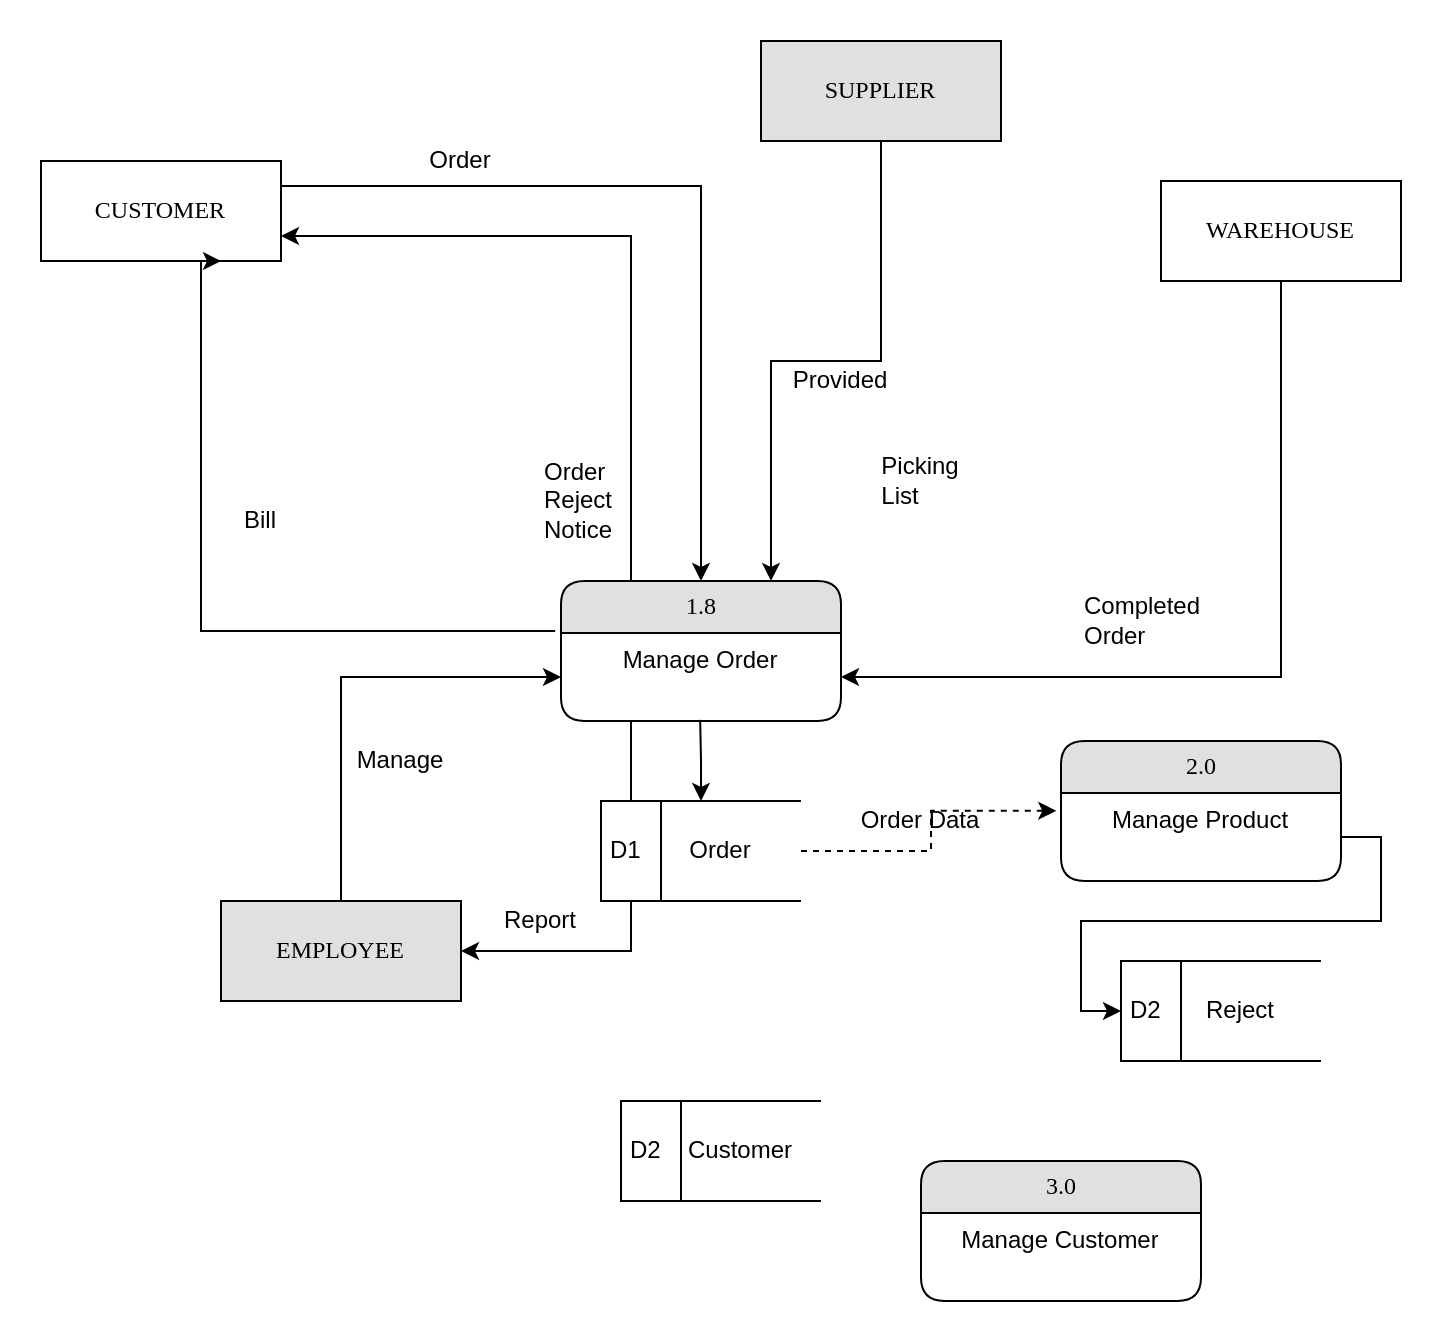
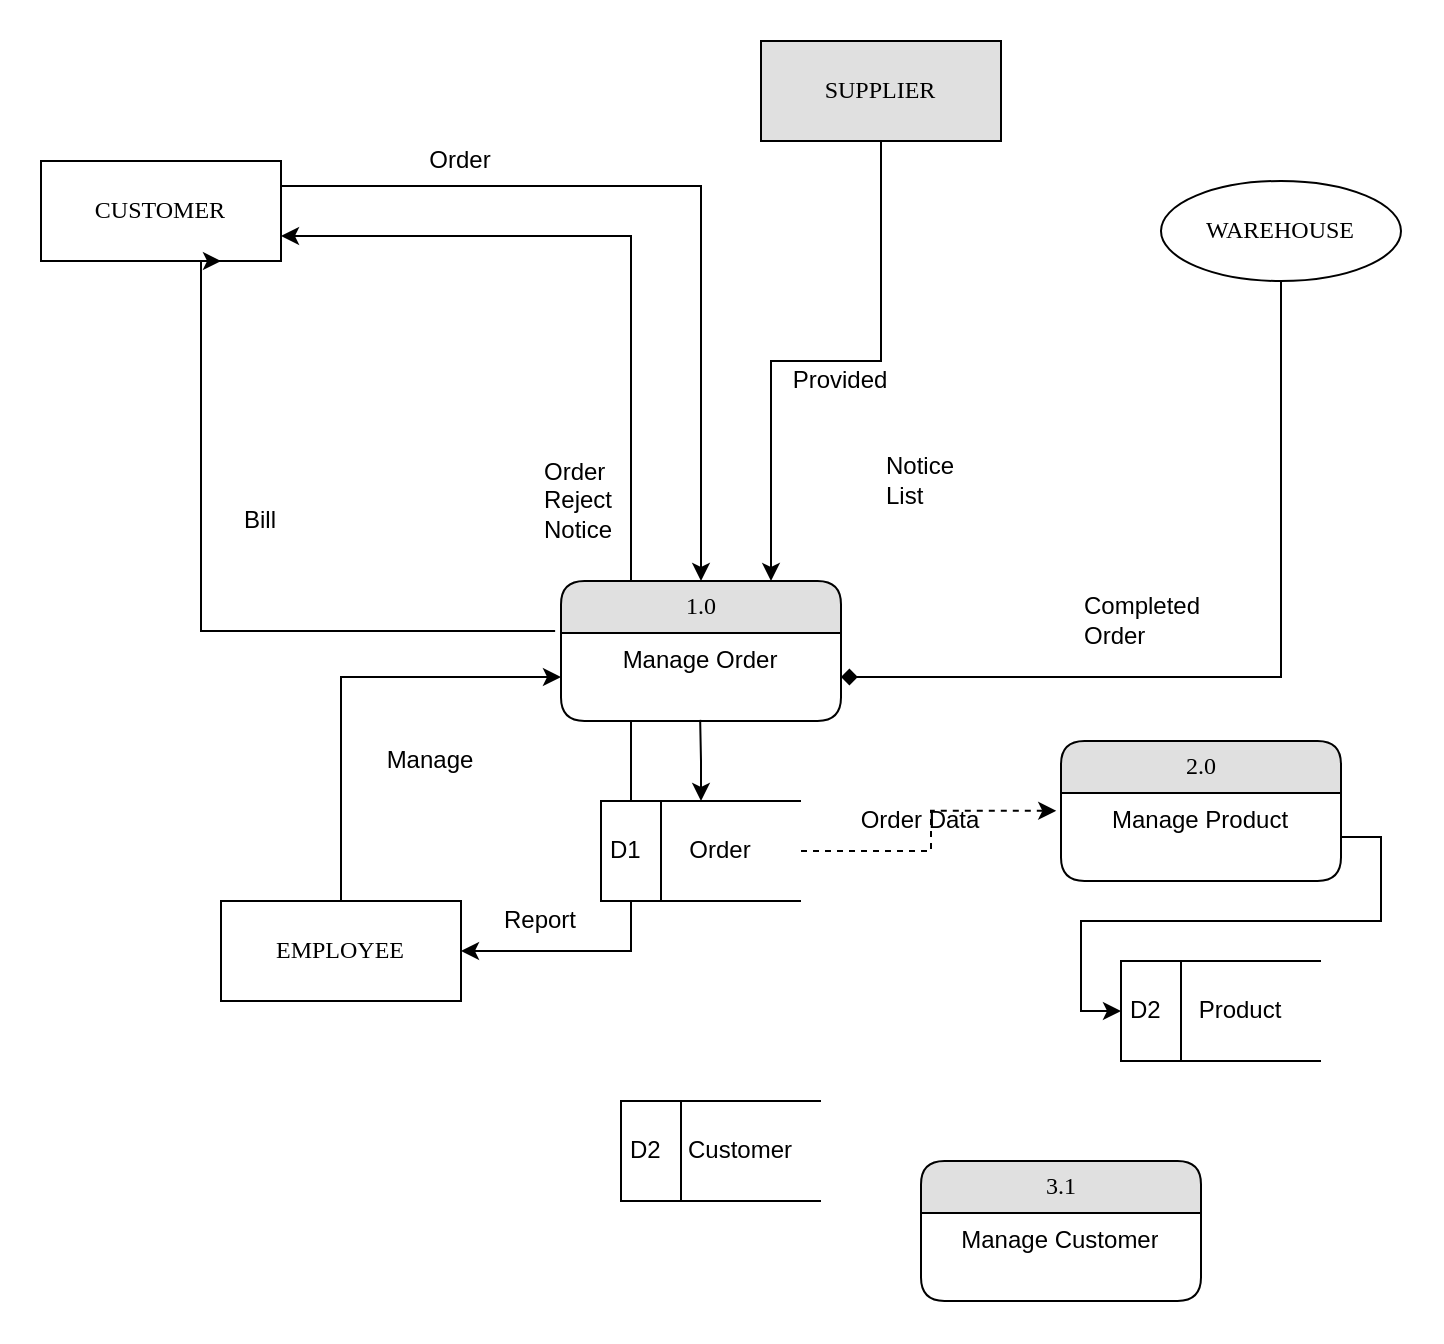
node "WAREHOUSE": shape rectangle -> ellipse
node "Picking List": label "Picking List" -> "Notice List"
node "1.8": label "1.8" -> "1.0"
edge "WAREHOUSE" -> "Manage Order": arrowhead classic -> diamond
node "Manage": moved (401, 761) -> (431, 761)
node "EMPLOYEE": fillcolor #e0e0e0 -> #ffffff
node "Reject": label "Reject" -> "Product"
node "3.0": label "3.0" -> "3.1"
